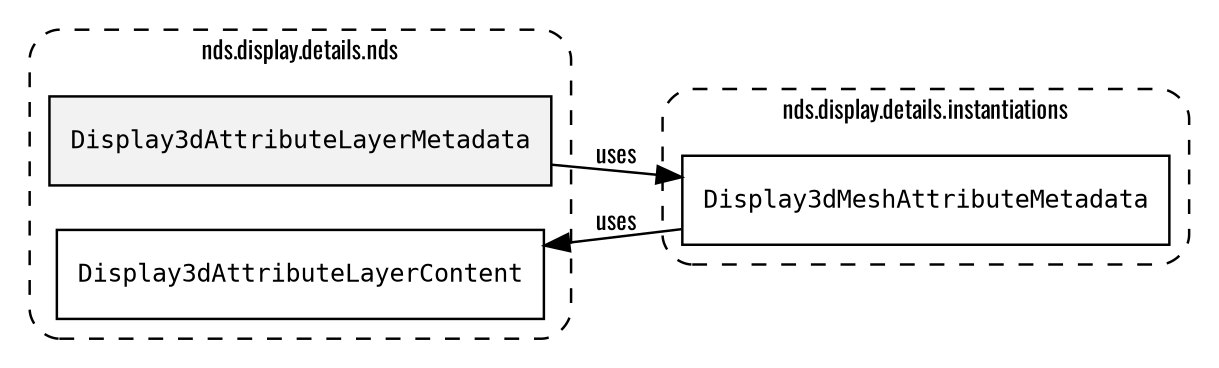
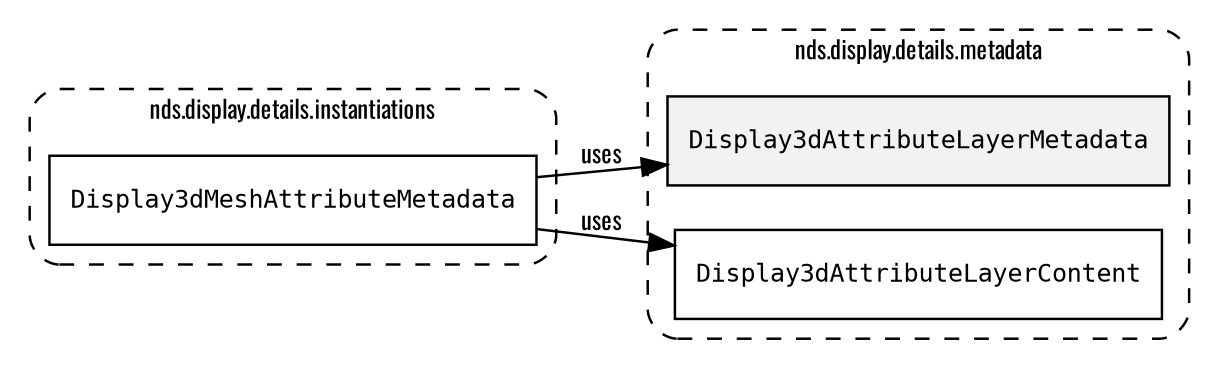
cluster "nds.display.details.nds": label "nds.display.details.nds" -> "nds.display.details.metadata"
edge "Display3dAttributeLayerMetadata" -> "Display3dMeshAttributeMetadata": reversed
